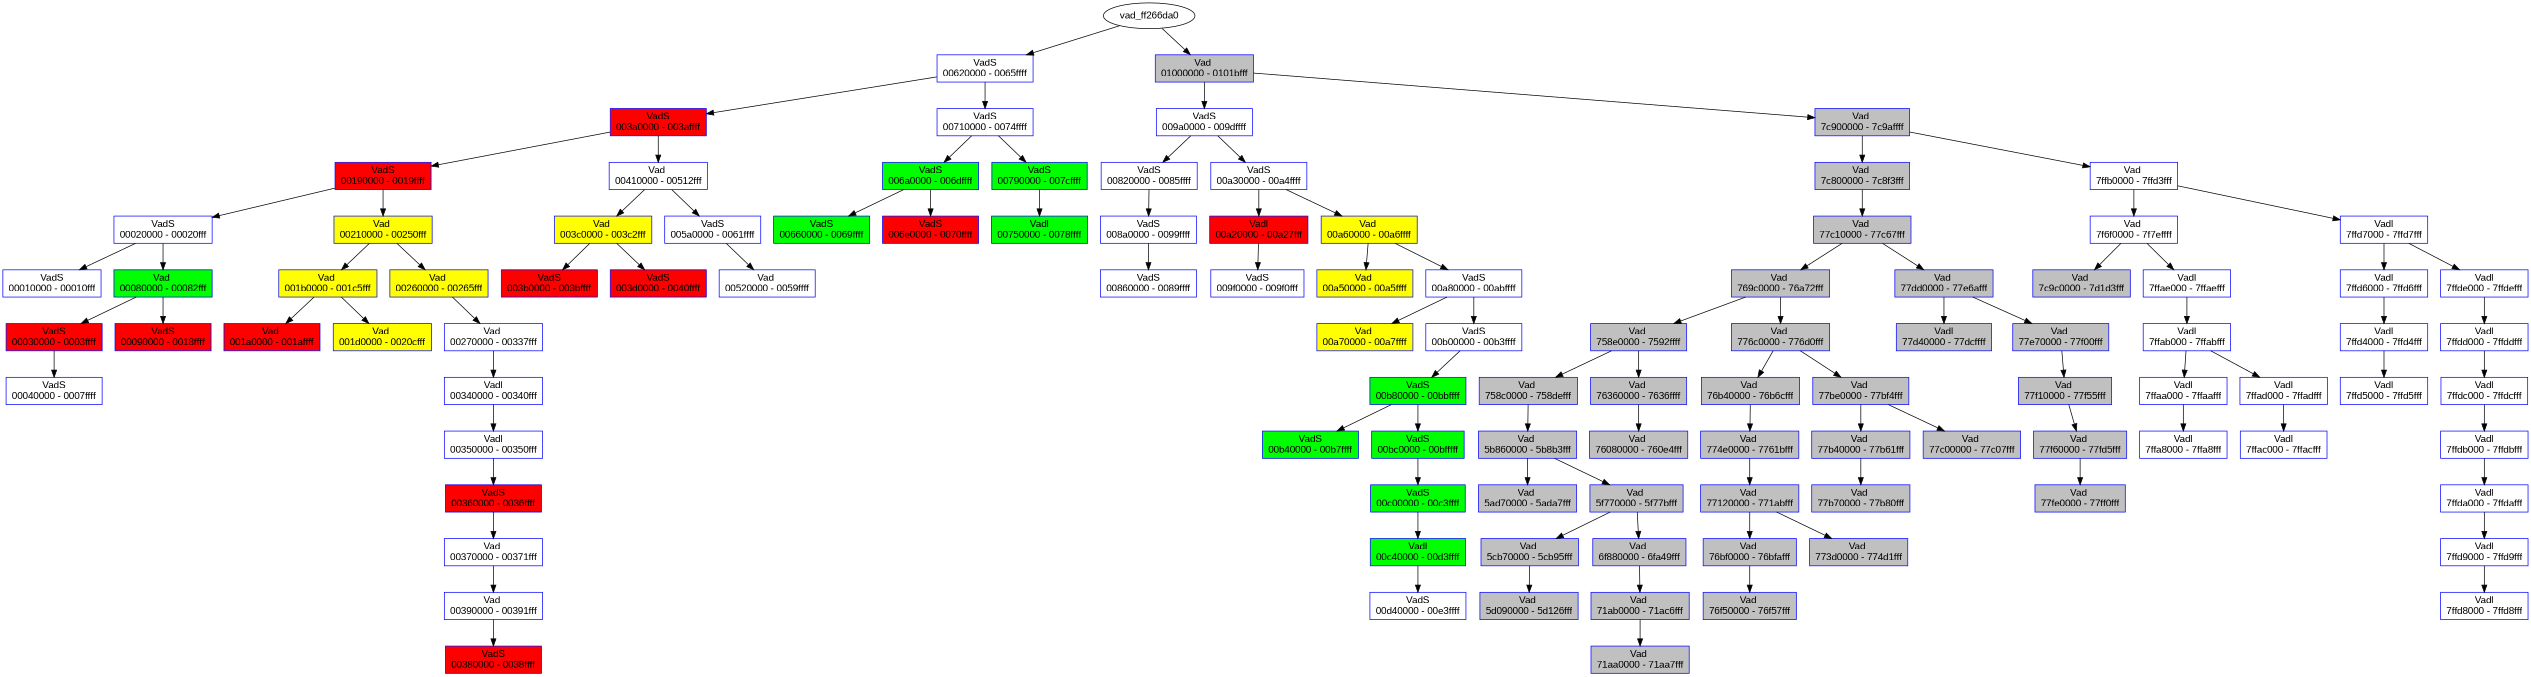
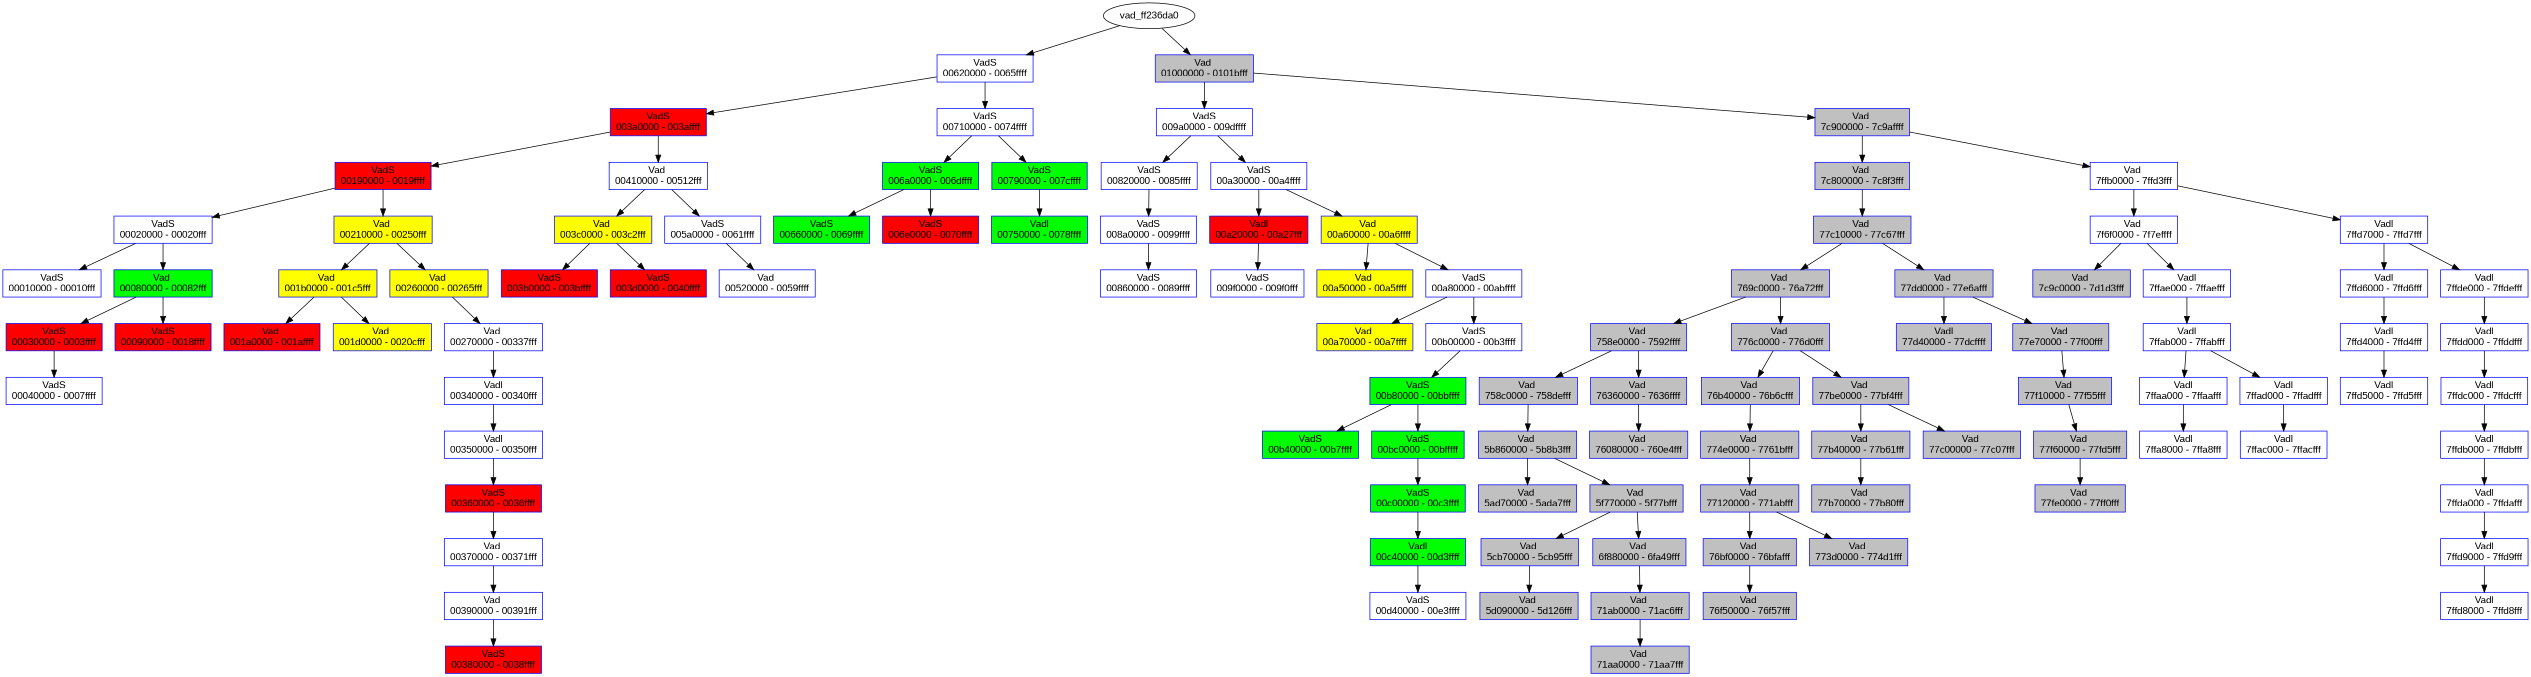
node "vad_ff266da0": label "vad_ff266da0" -> "vad_ff236da0"
